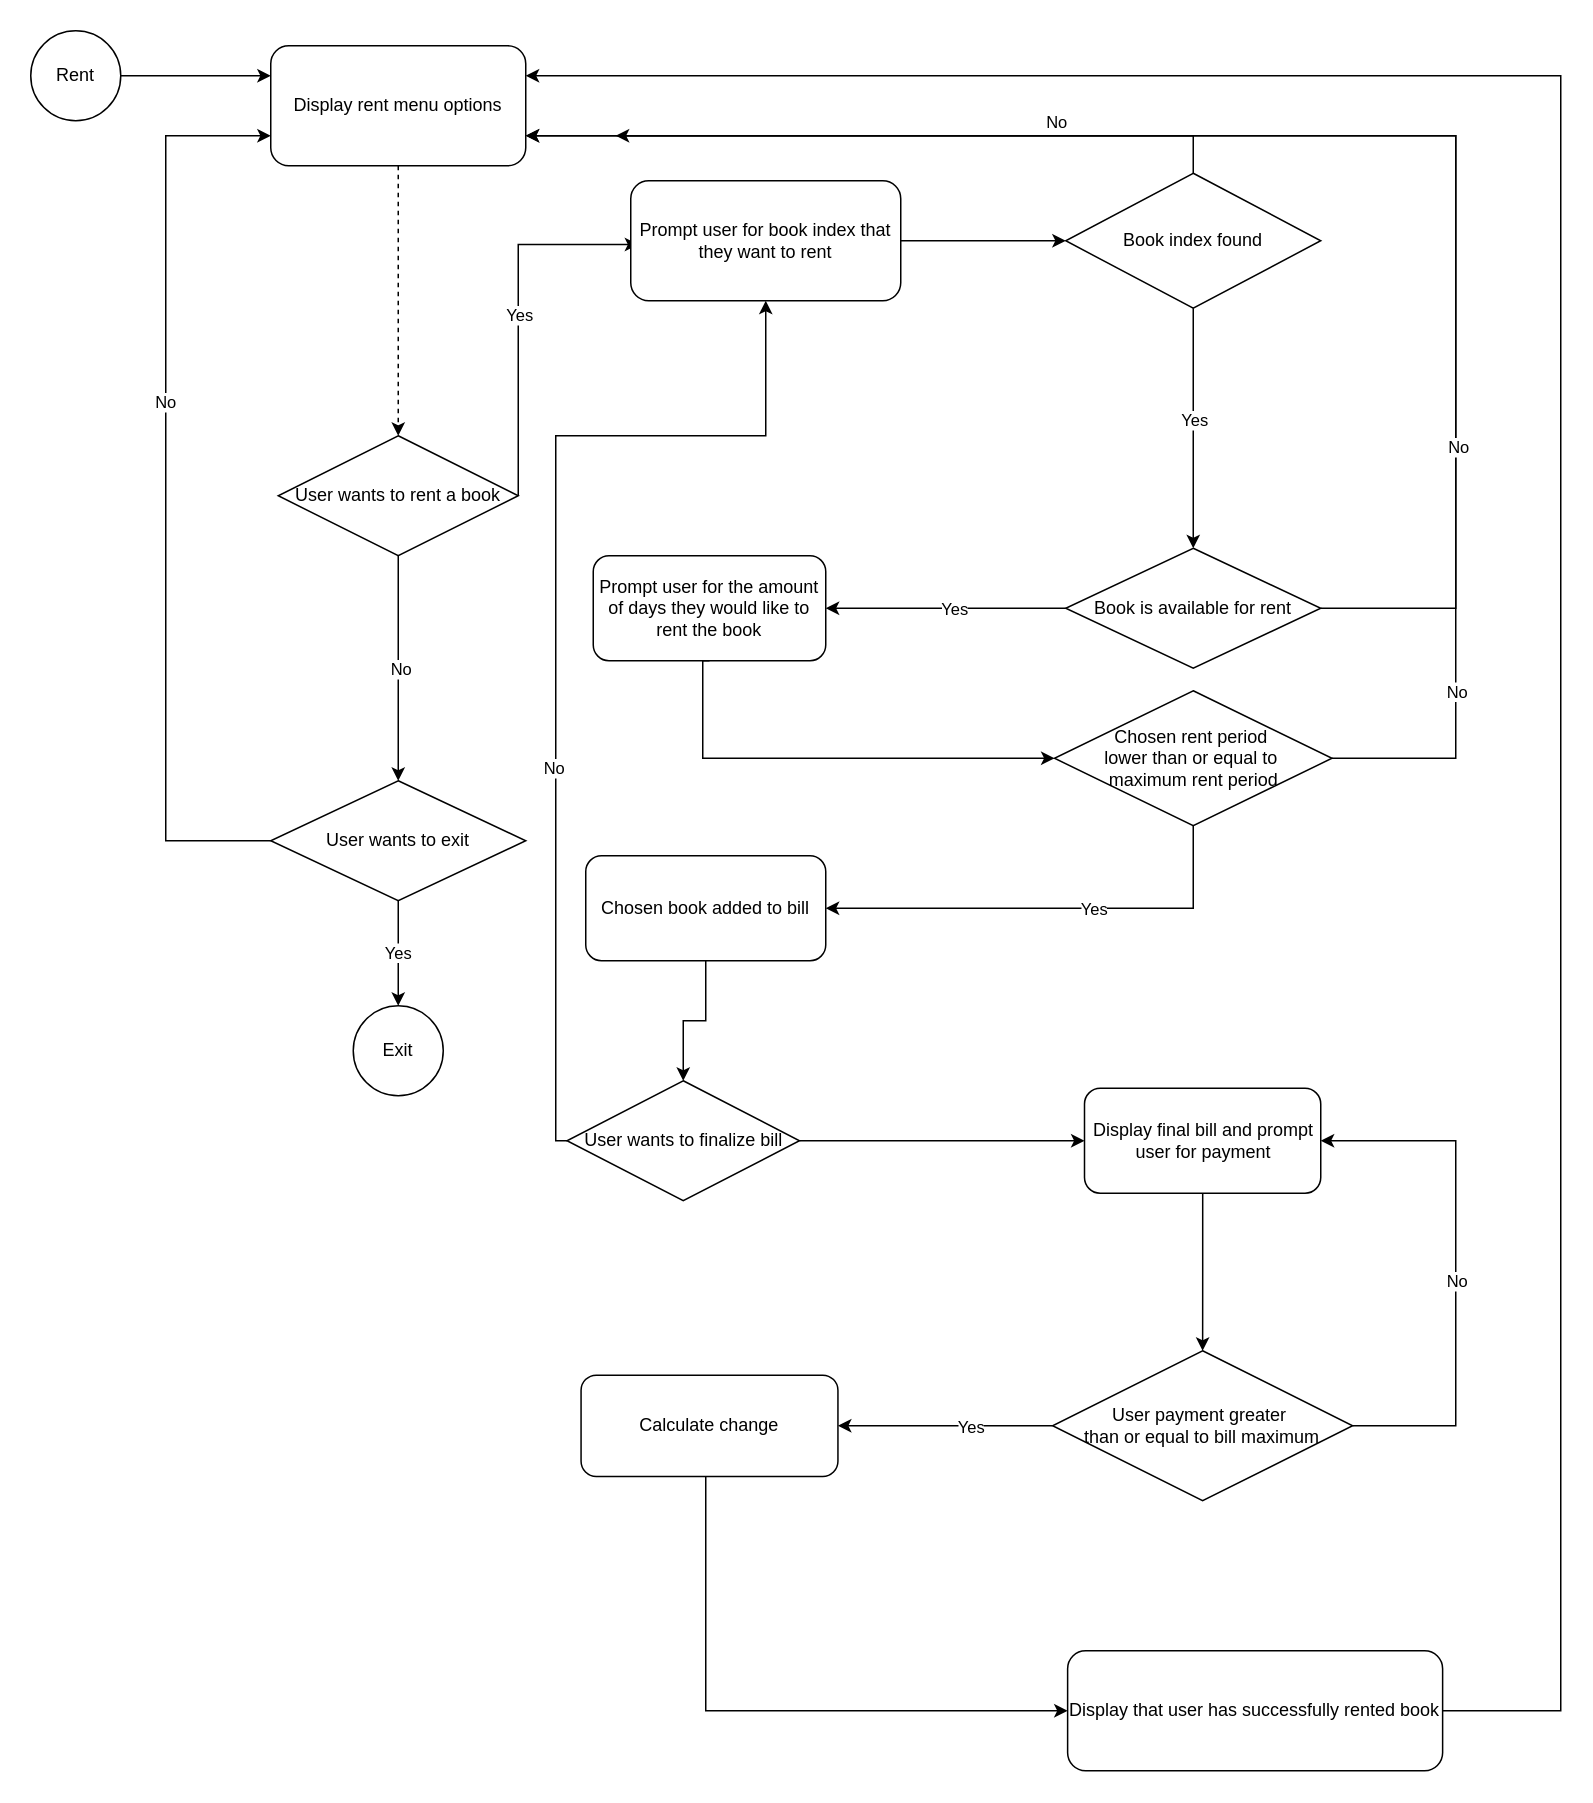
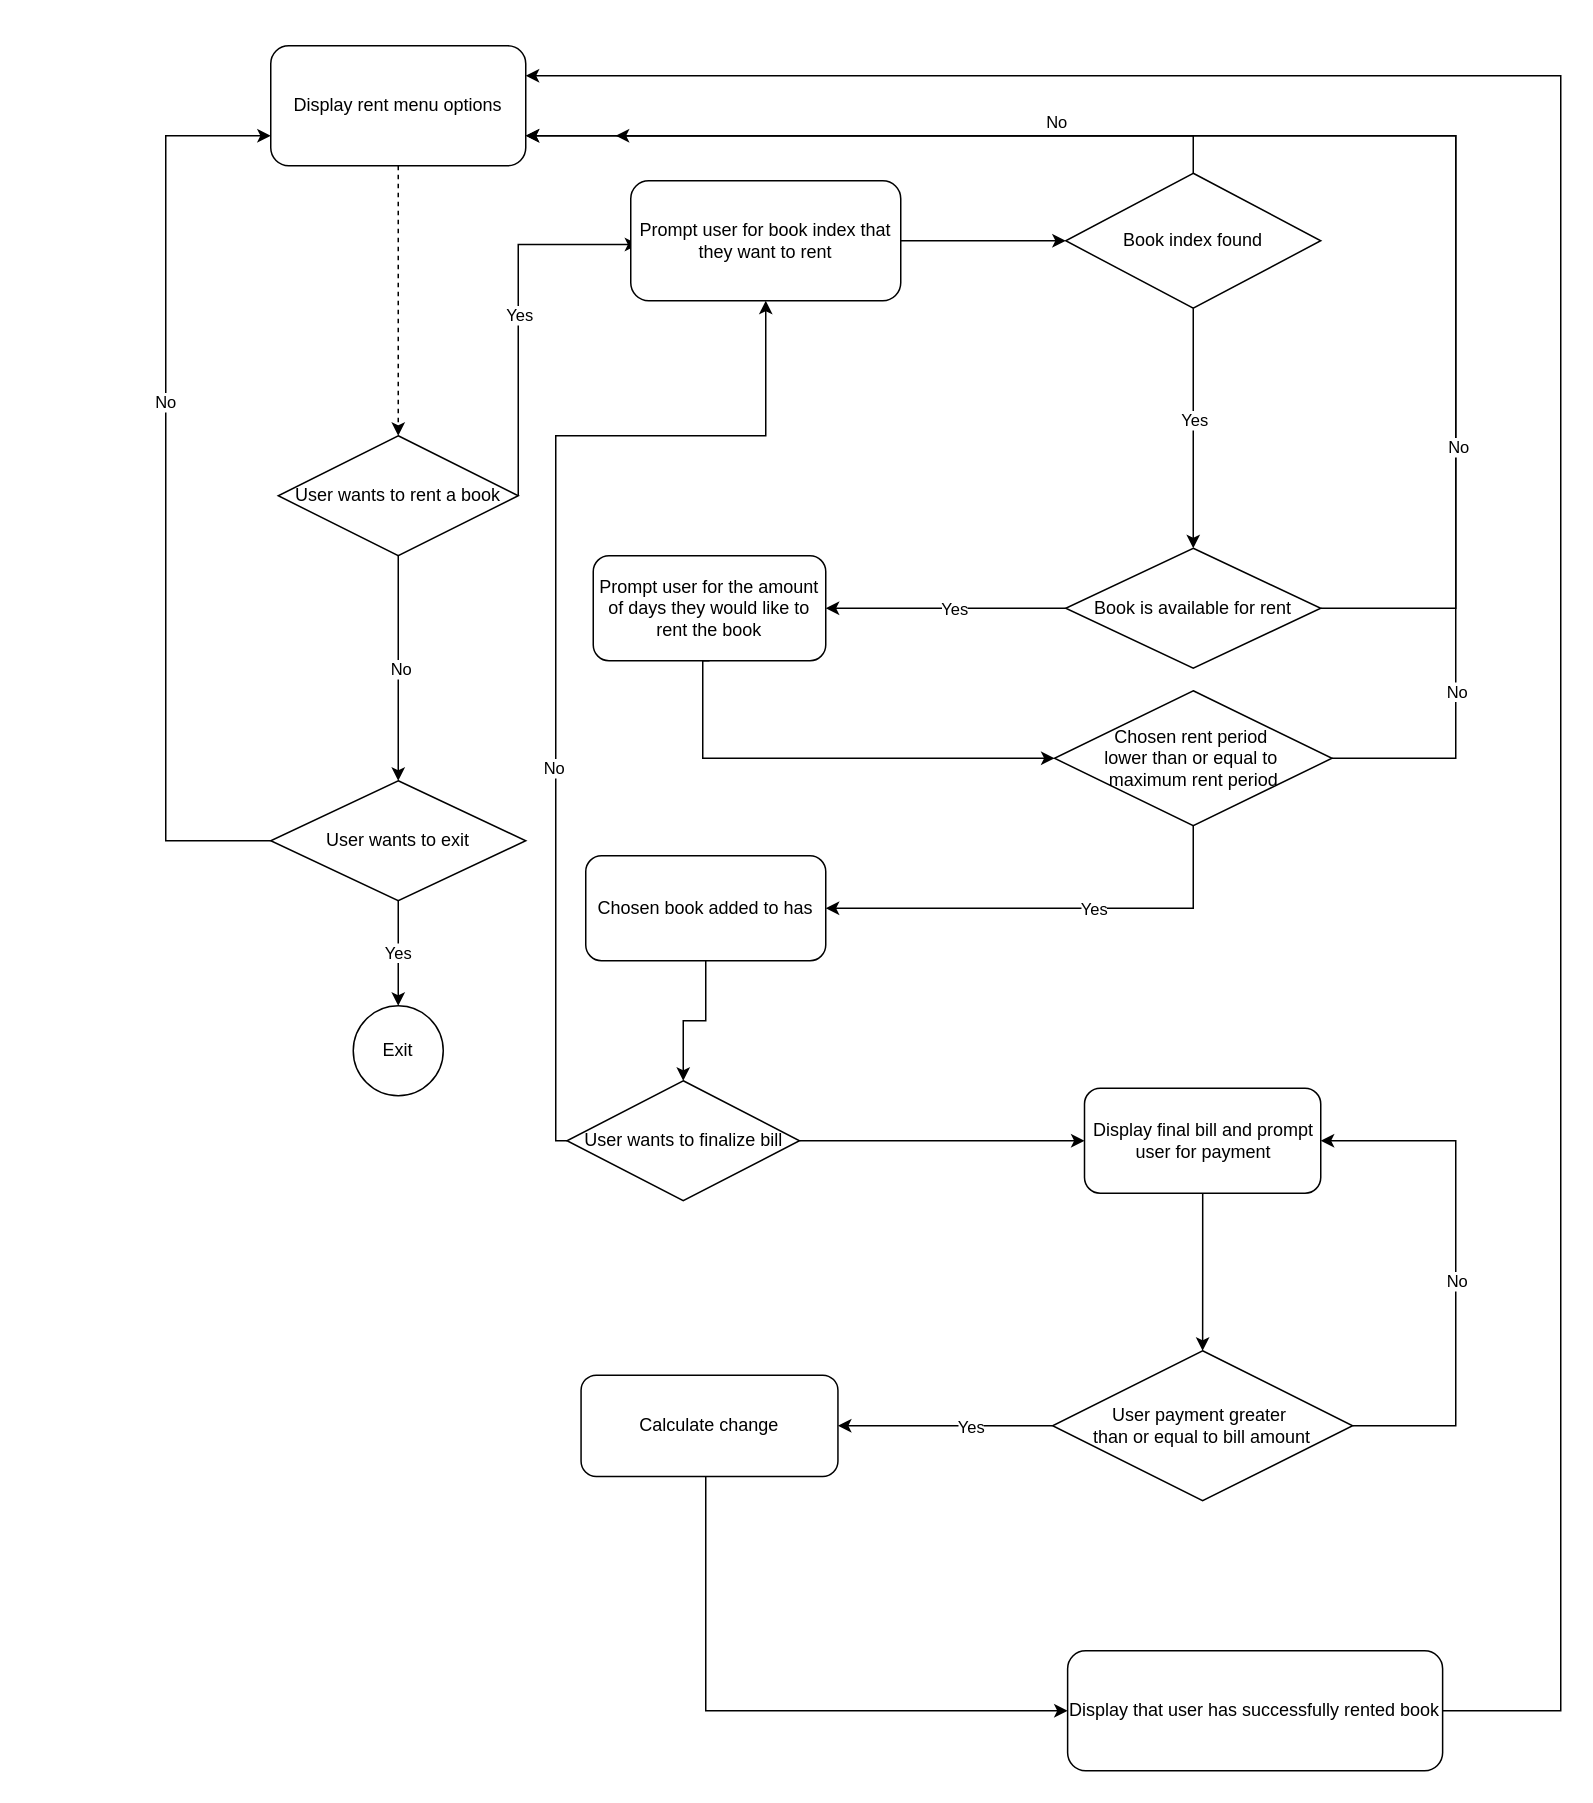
node "Rent": removed
edge "Rent" -> "Display rent menu options": removed
node "Chosen book added to bill": label "Chosen book added to bill" -> "Chosen book added to has"
node "User payment greater than or equal to bill maximum": label "User payment greater than or equal to bill maximum" -> "User payment greater than or equal to bill amount"
